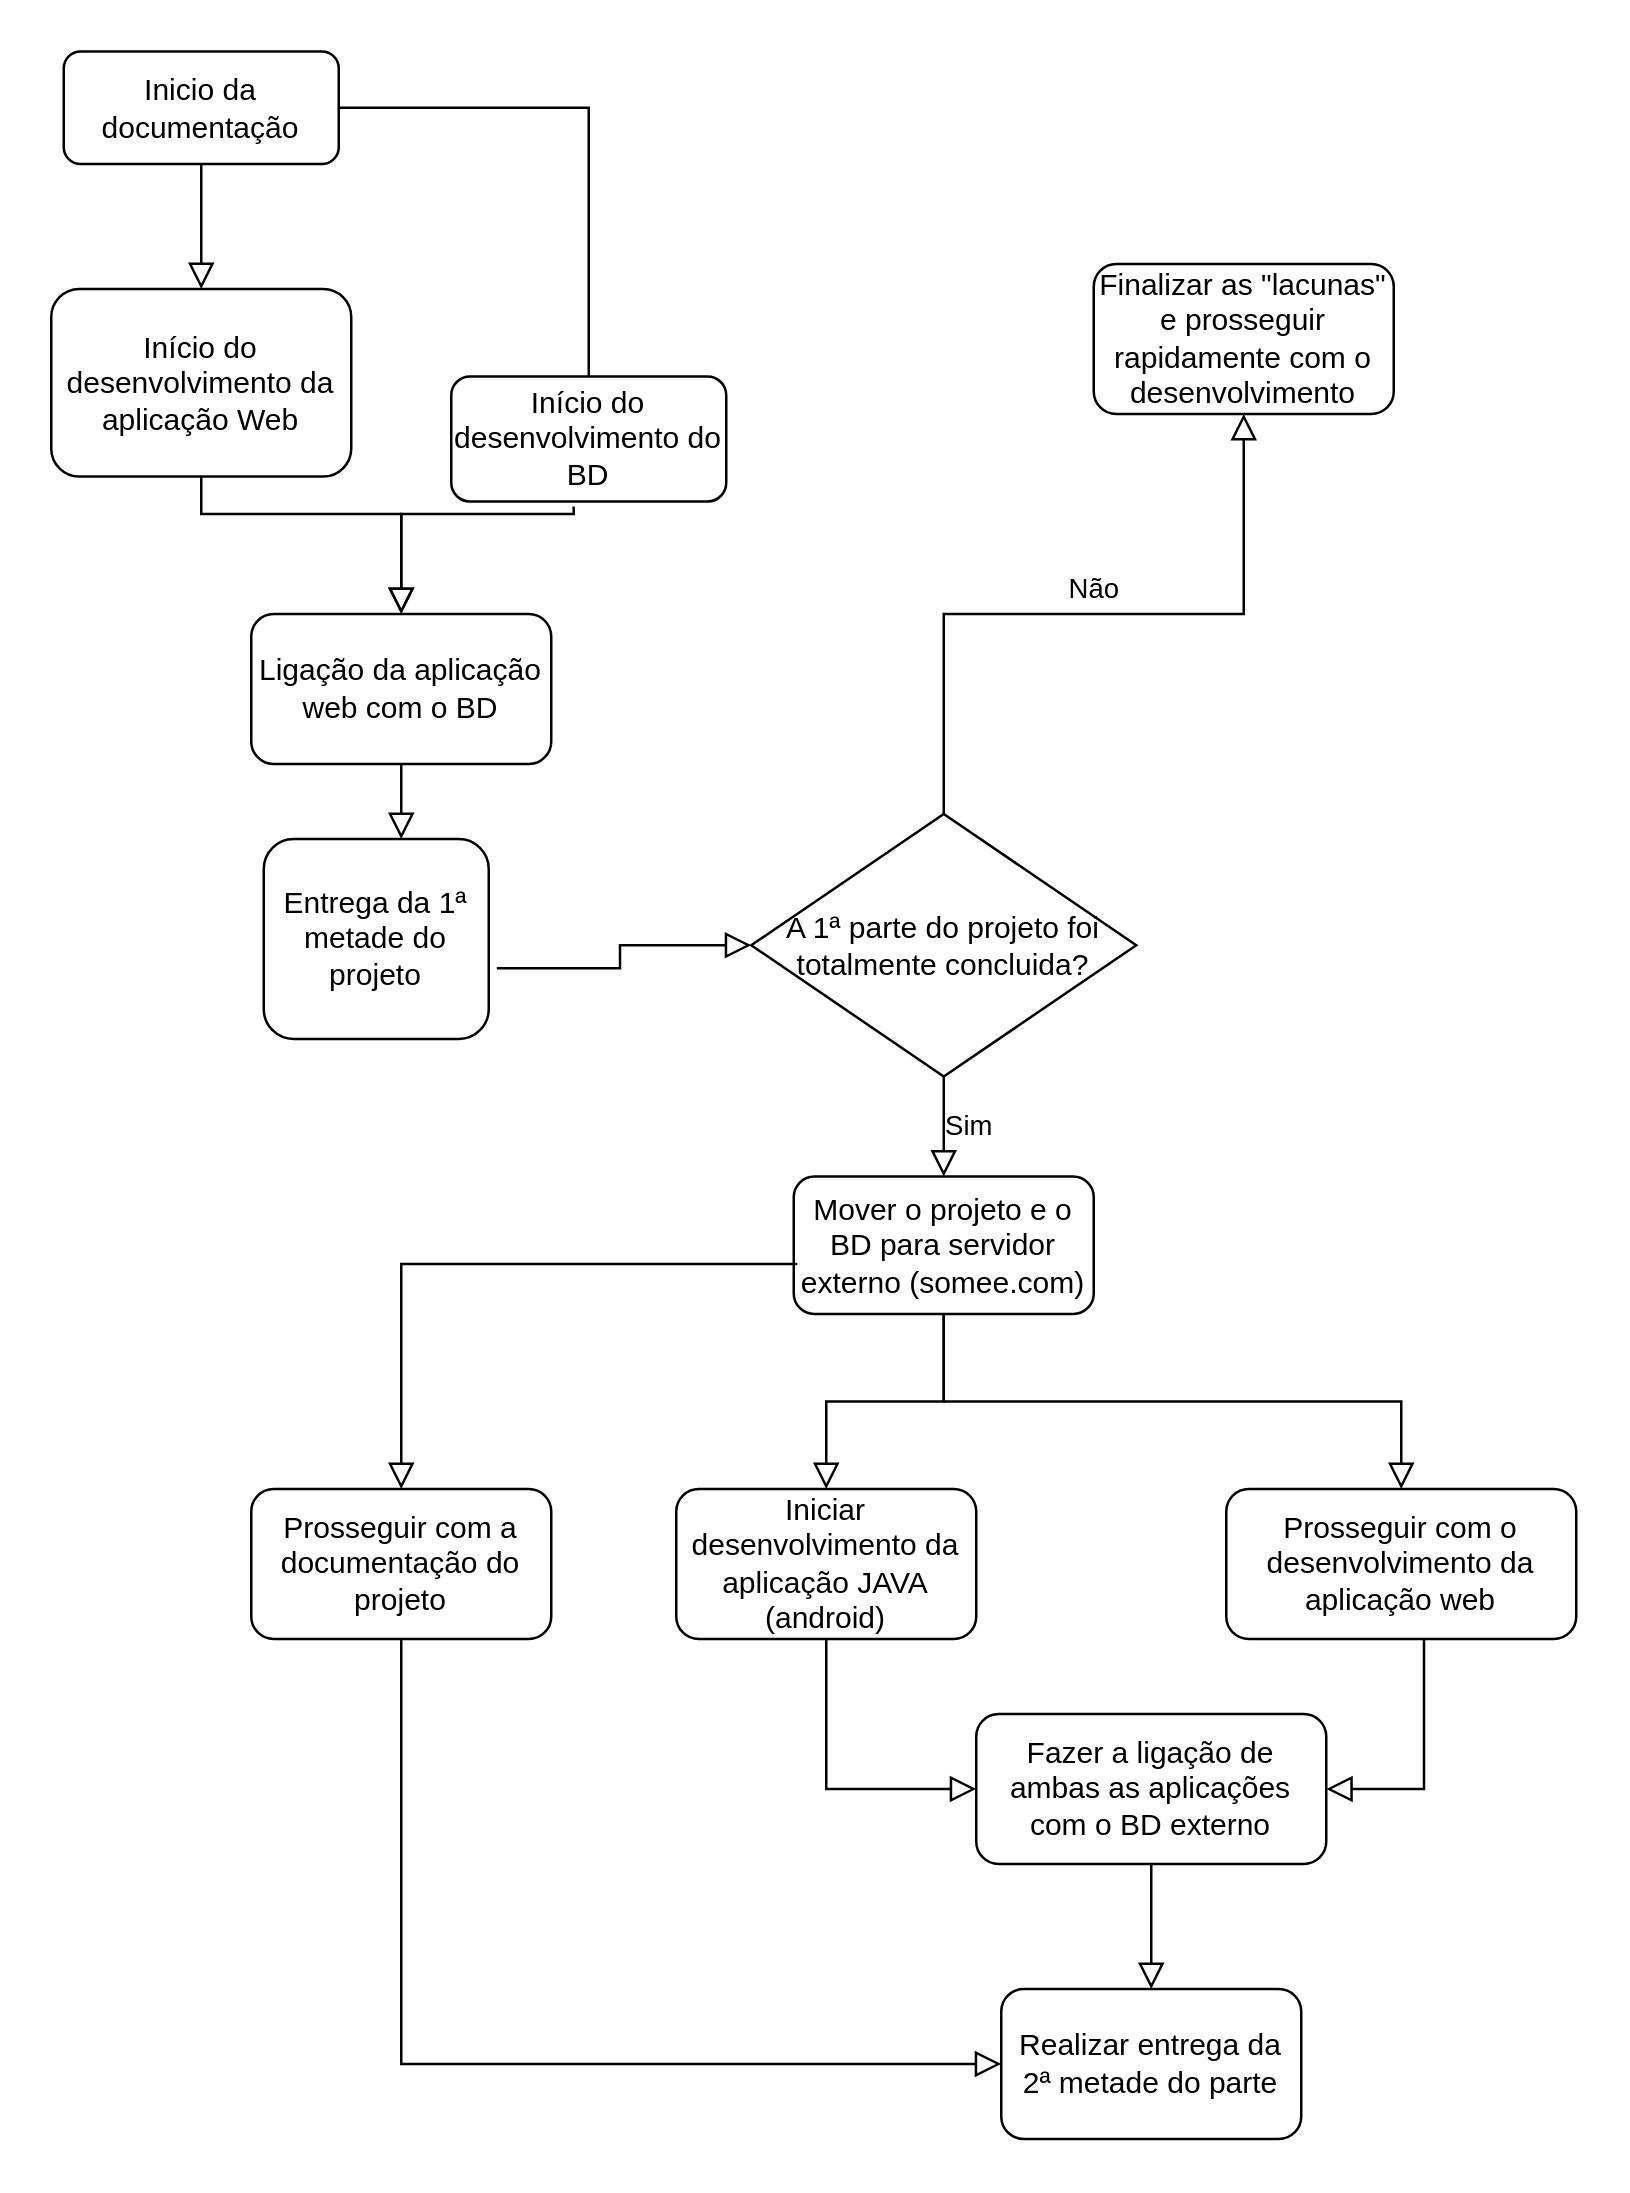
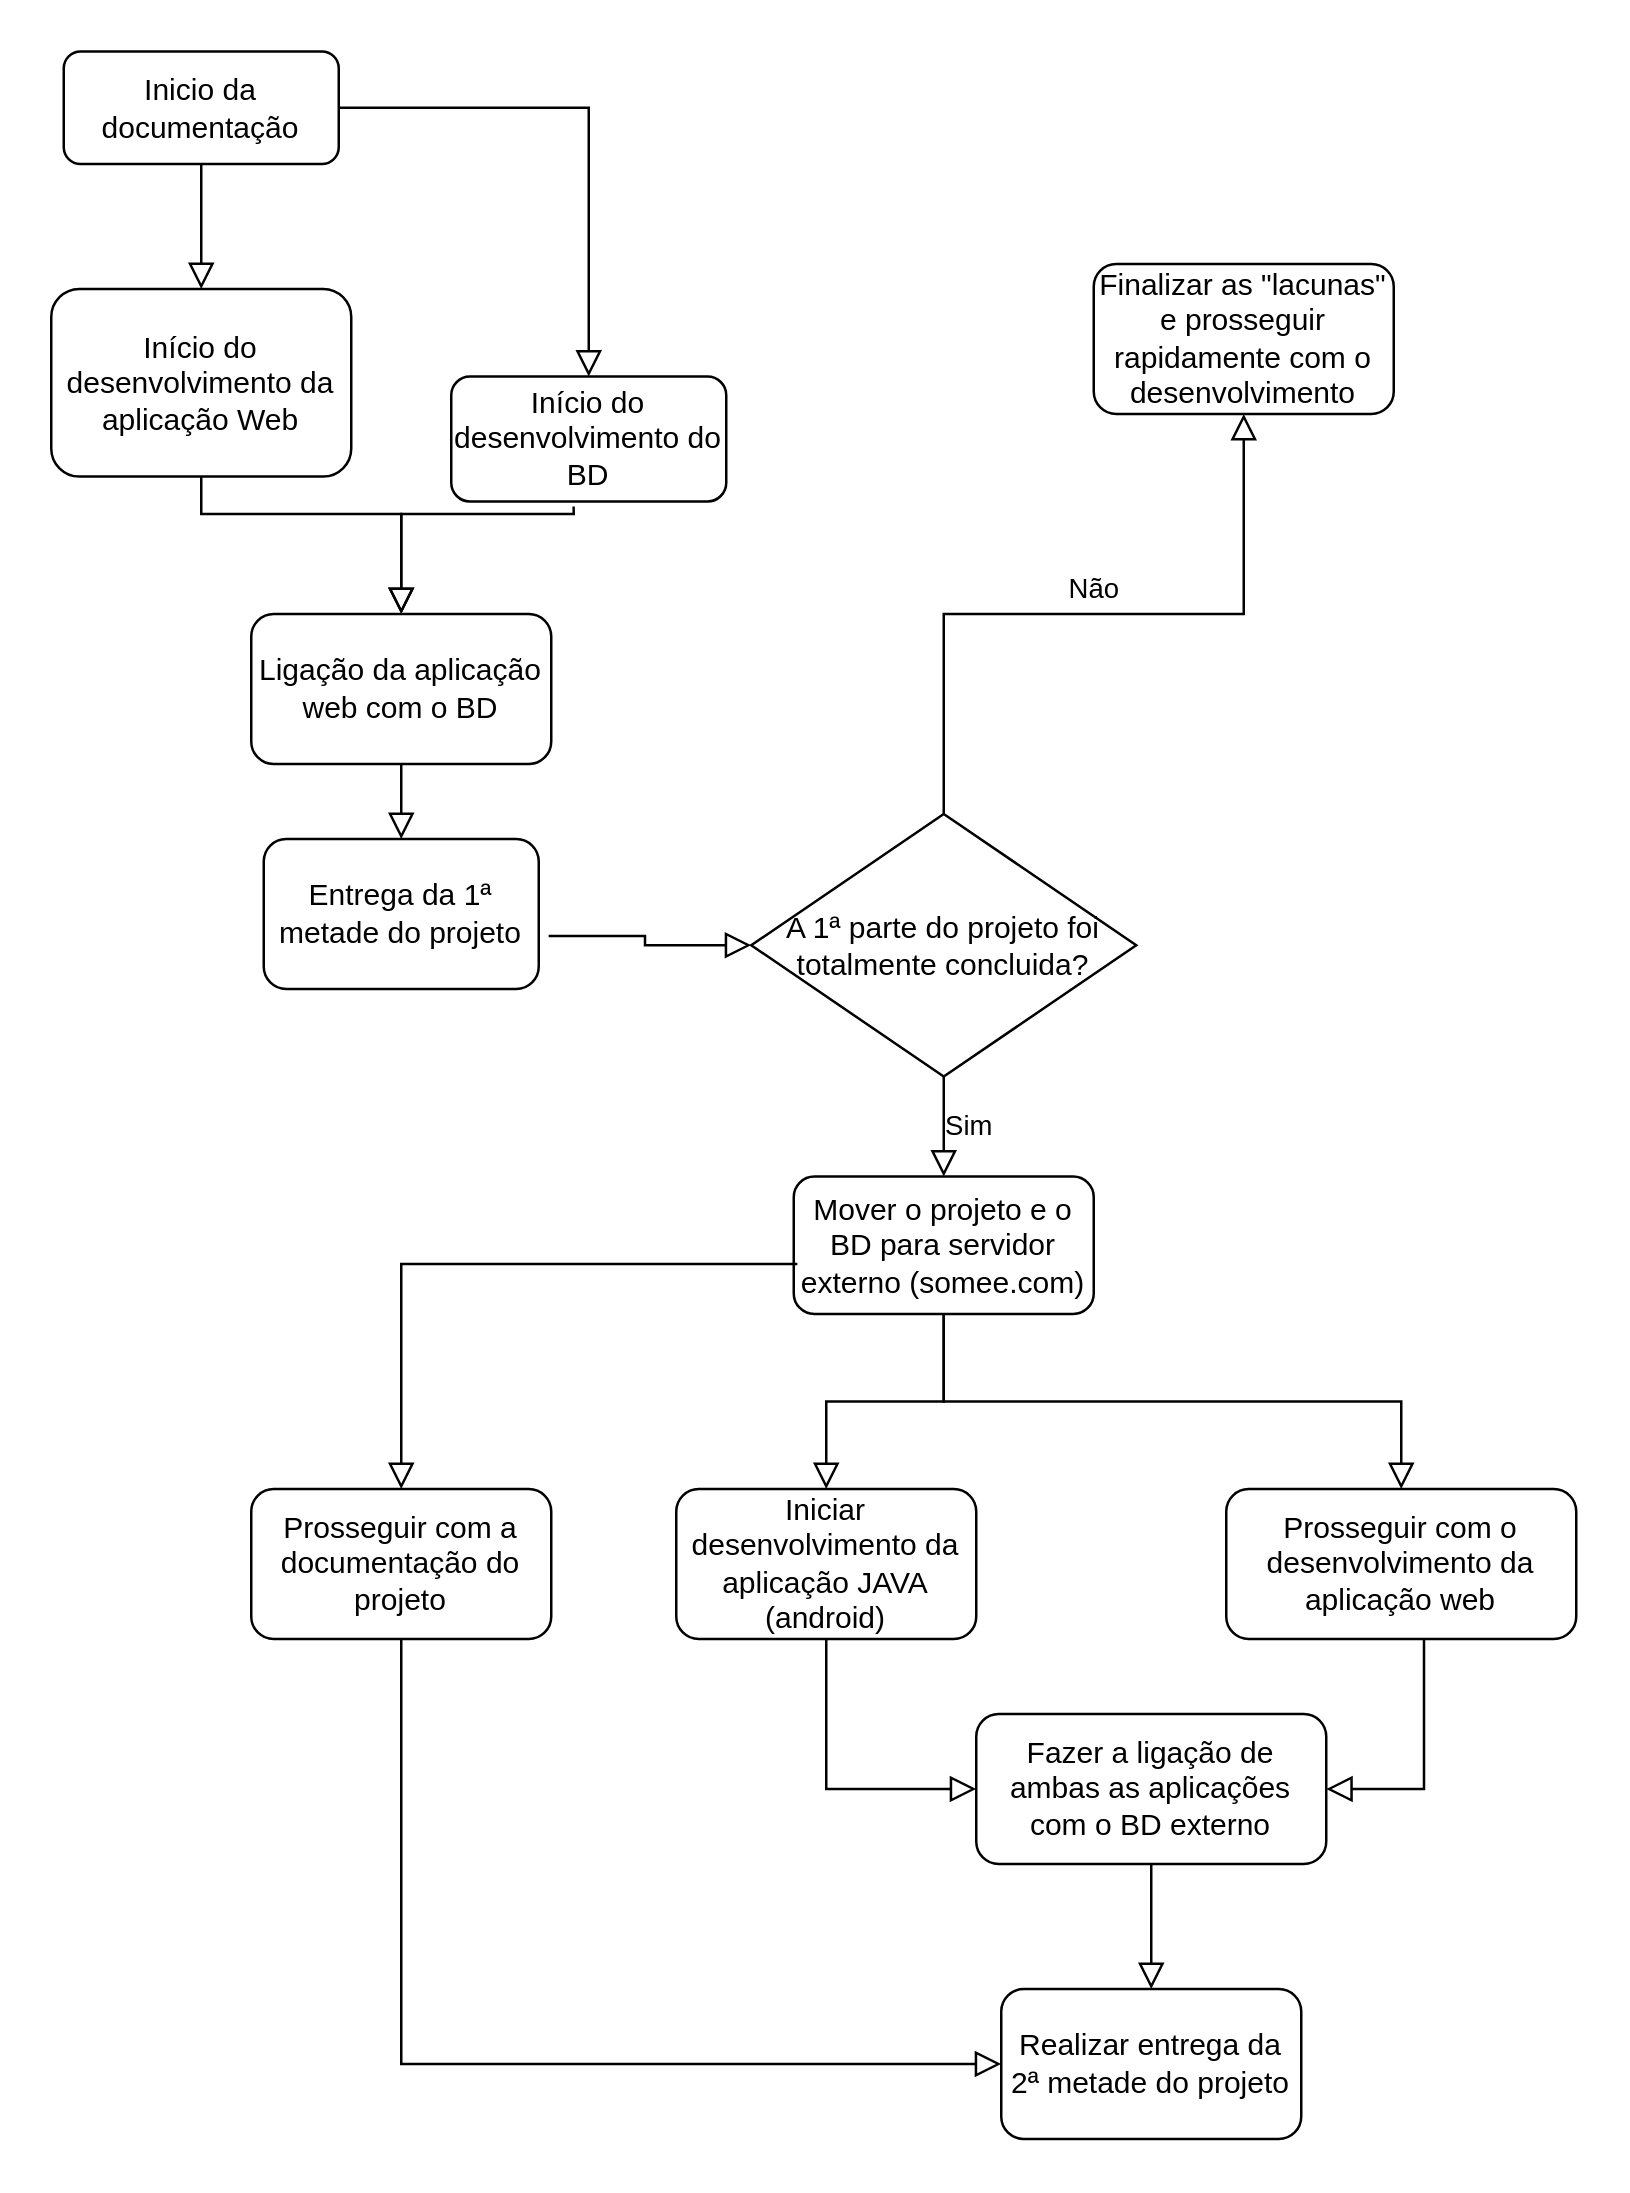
edge "Inicio da documentação" -- "Início do desenvolvimento do BD": arrowhead none -> block
node "Entrega da 1ª metade do projeto": size 225x200 -> 275x150
node "Realizar entrega da 2ª metade do parte": label "Realizar entrega da 2ª metade do parte" -> "Realizar entrega da 2ª metade do projeto"
